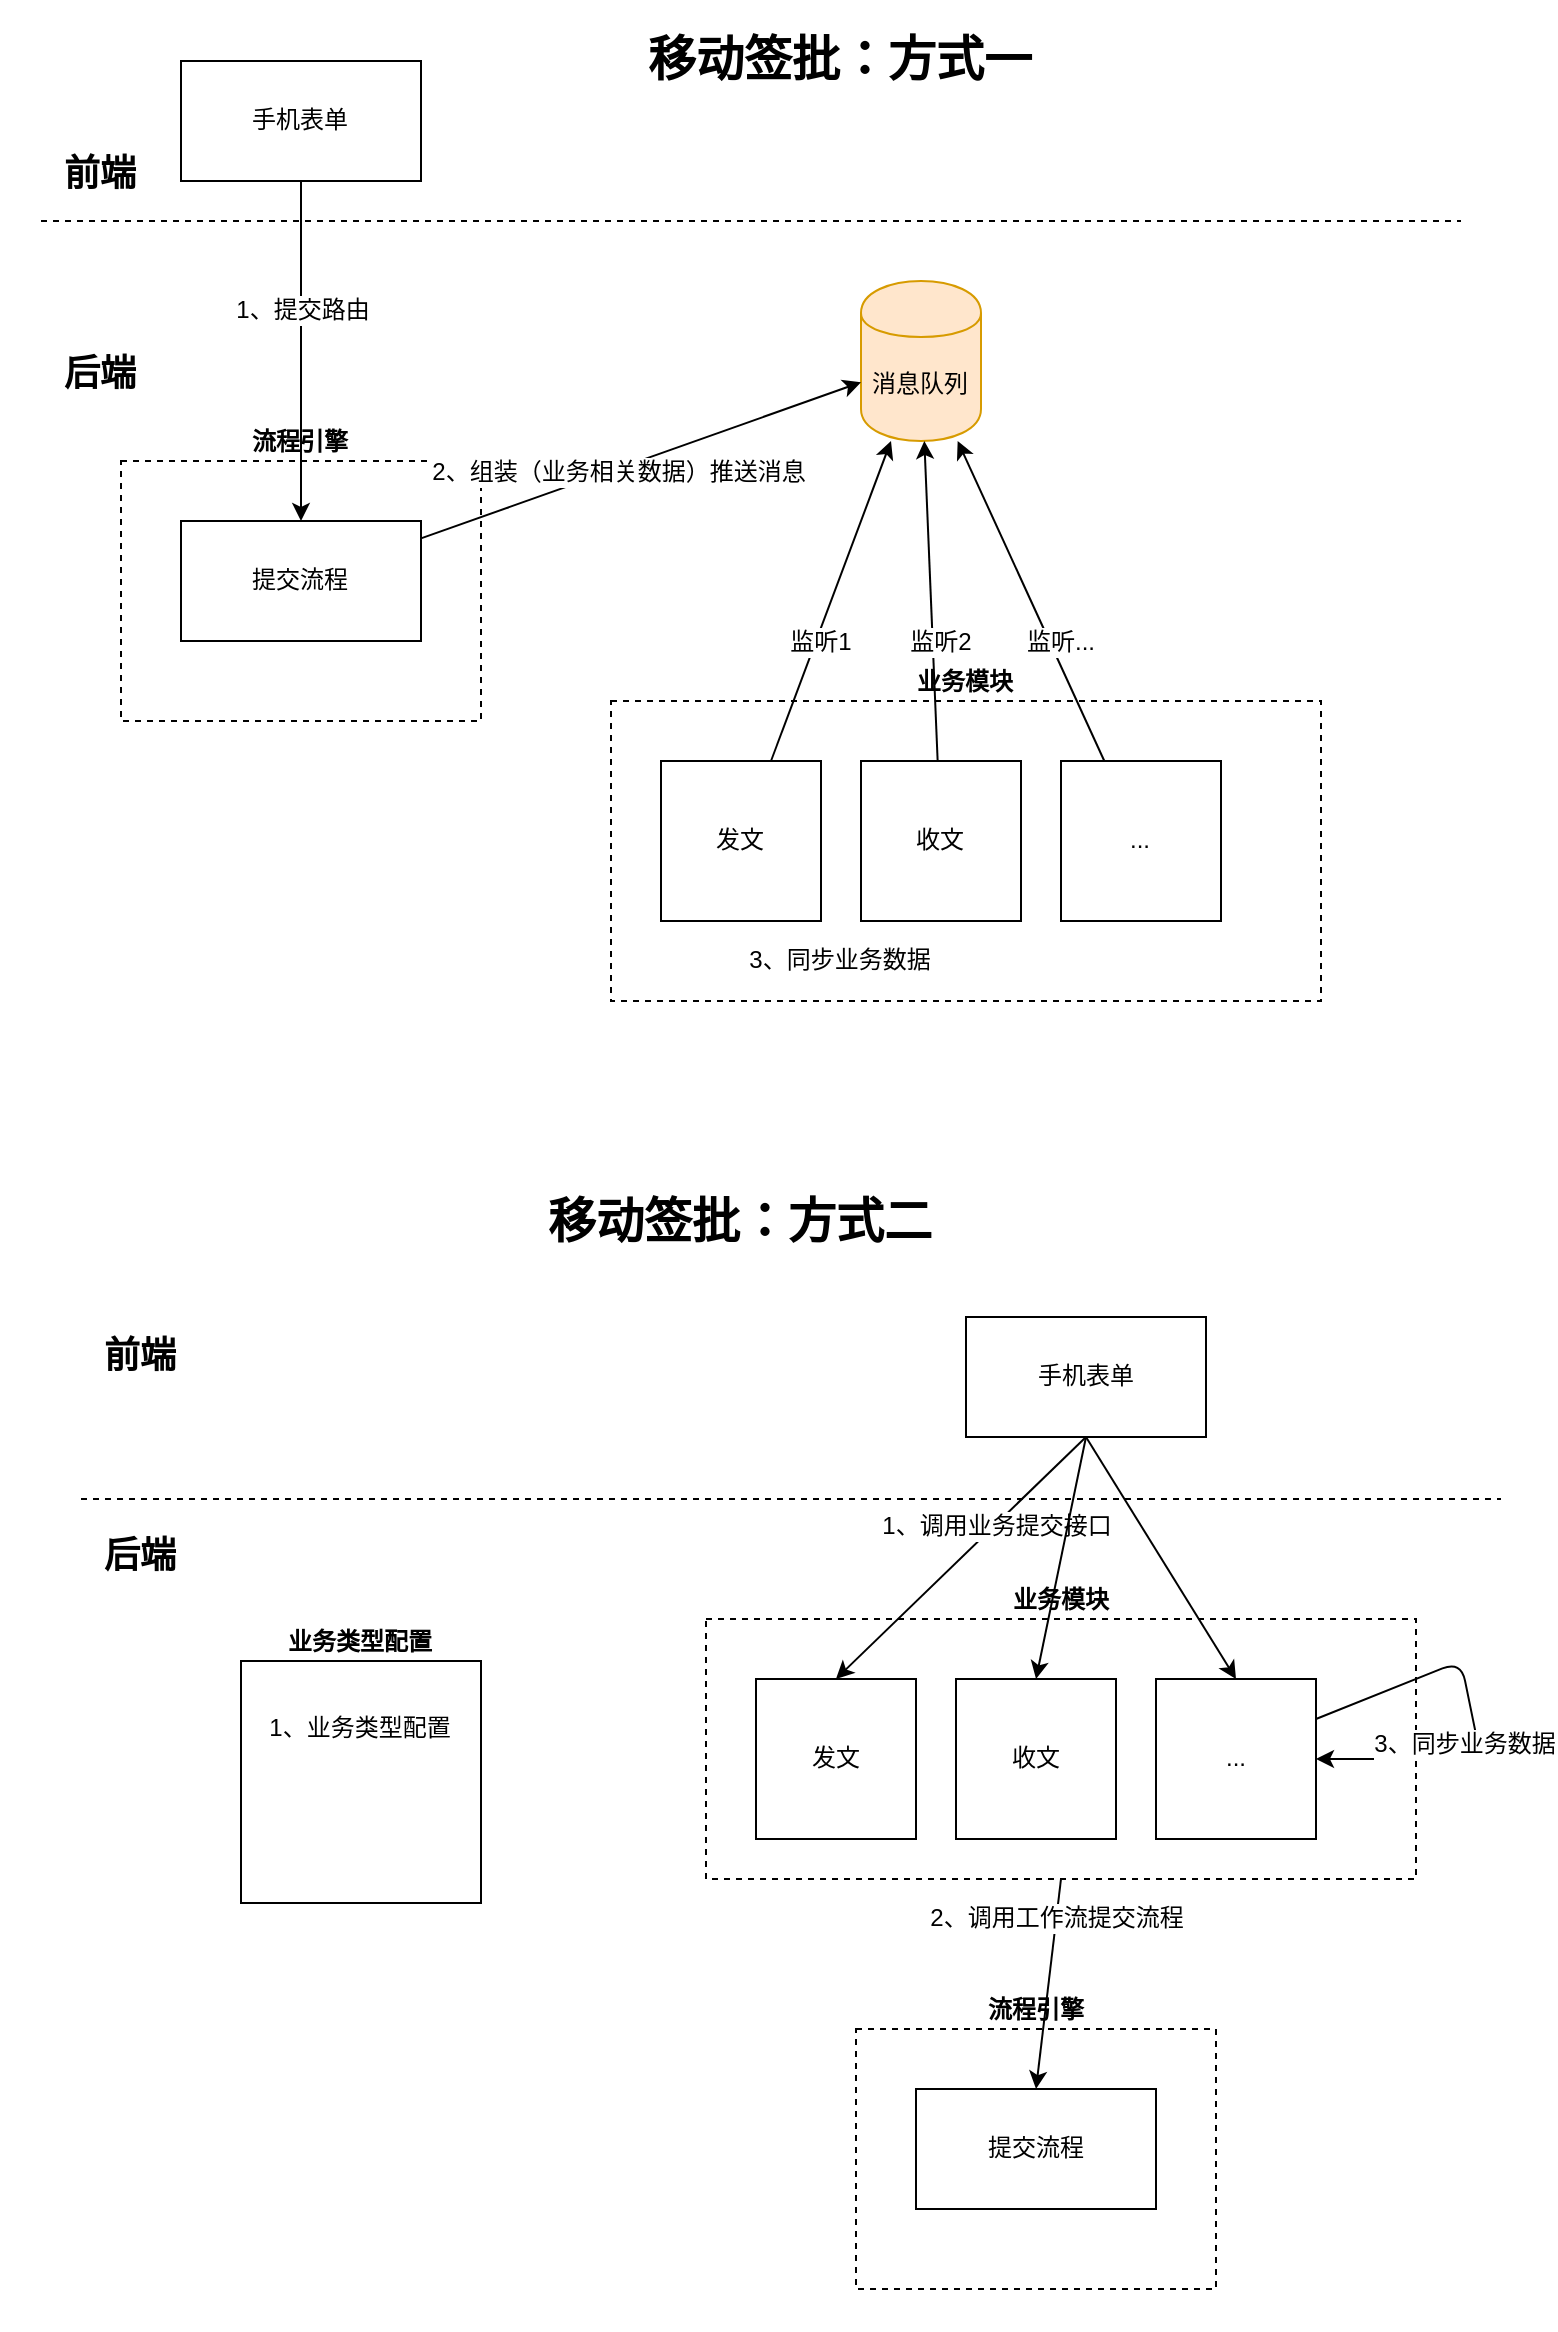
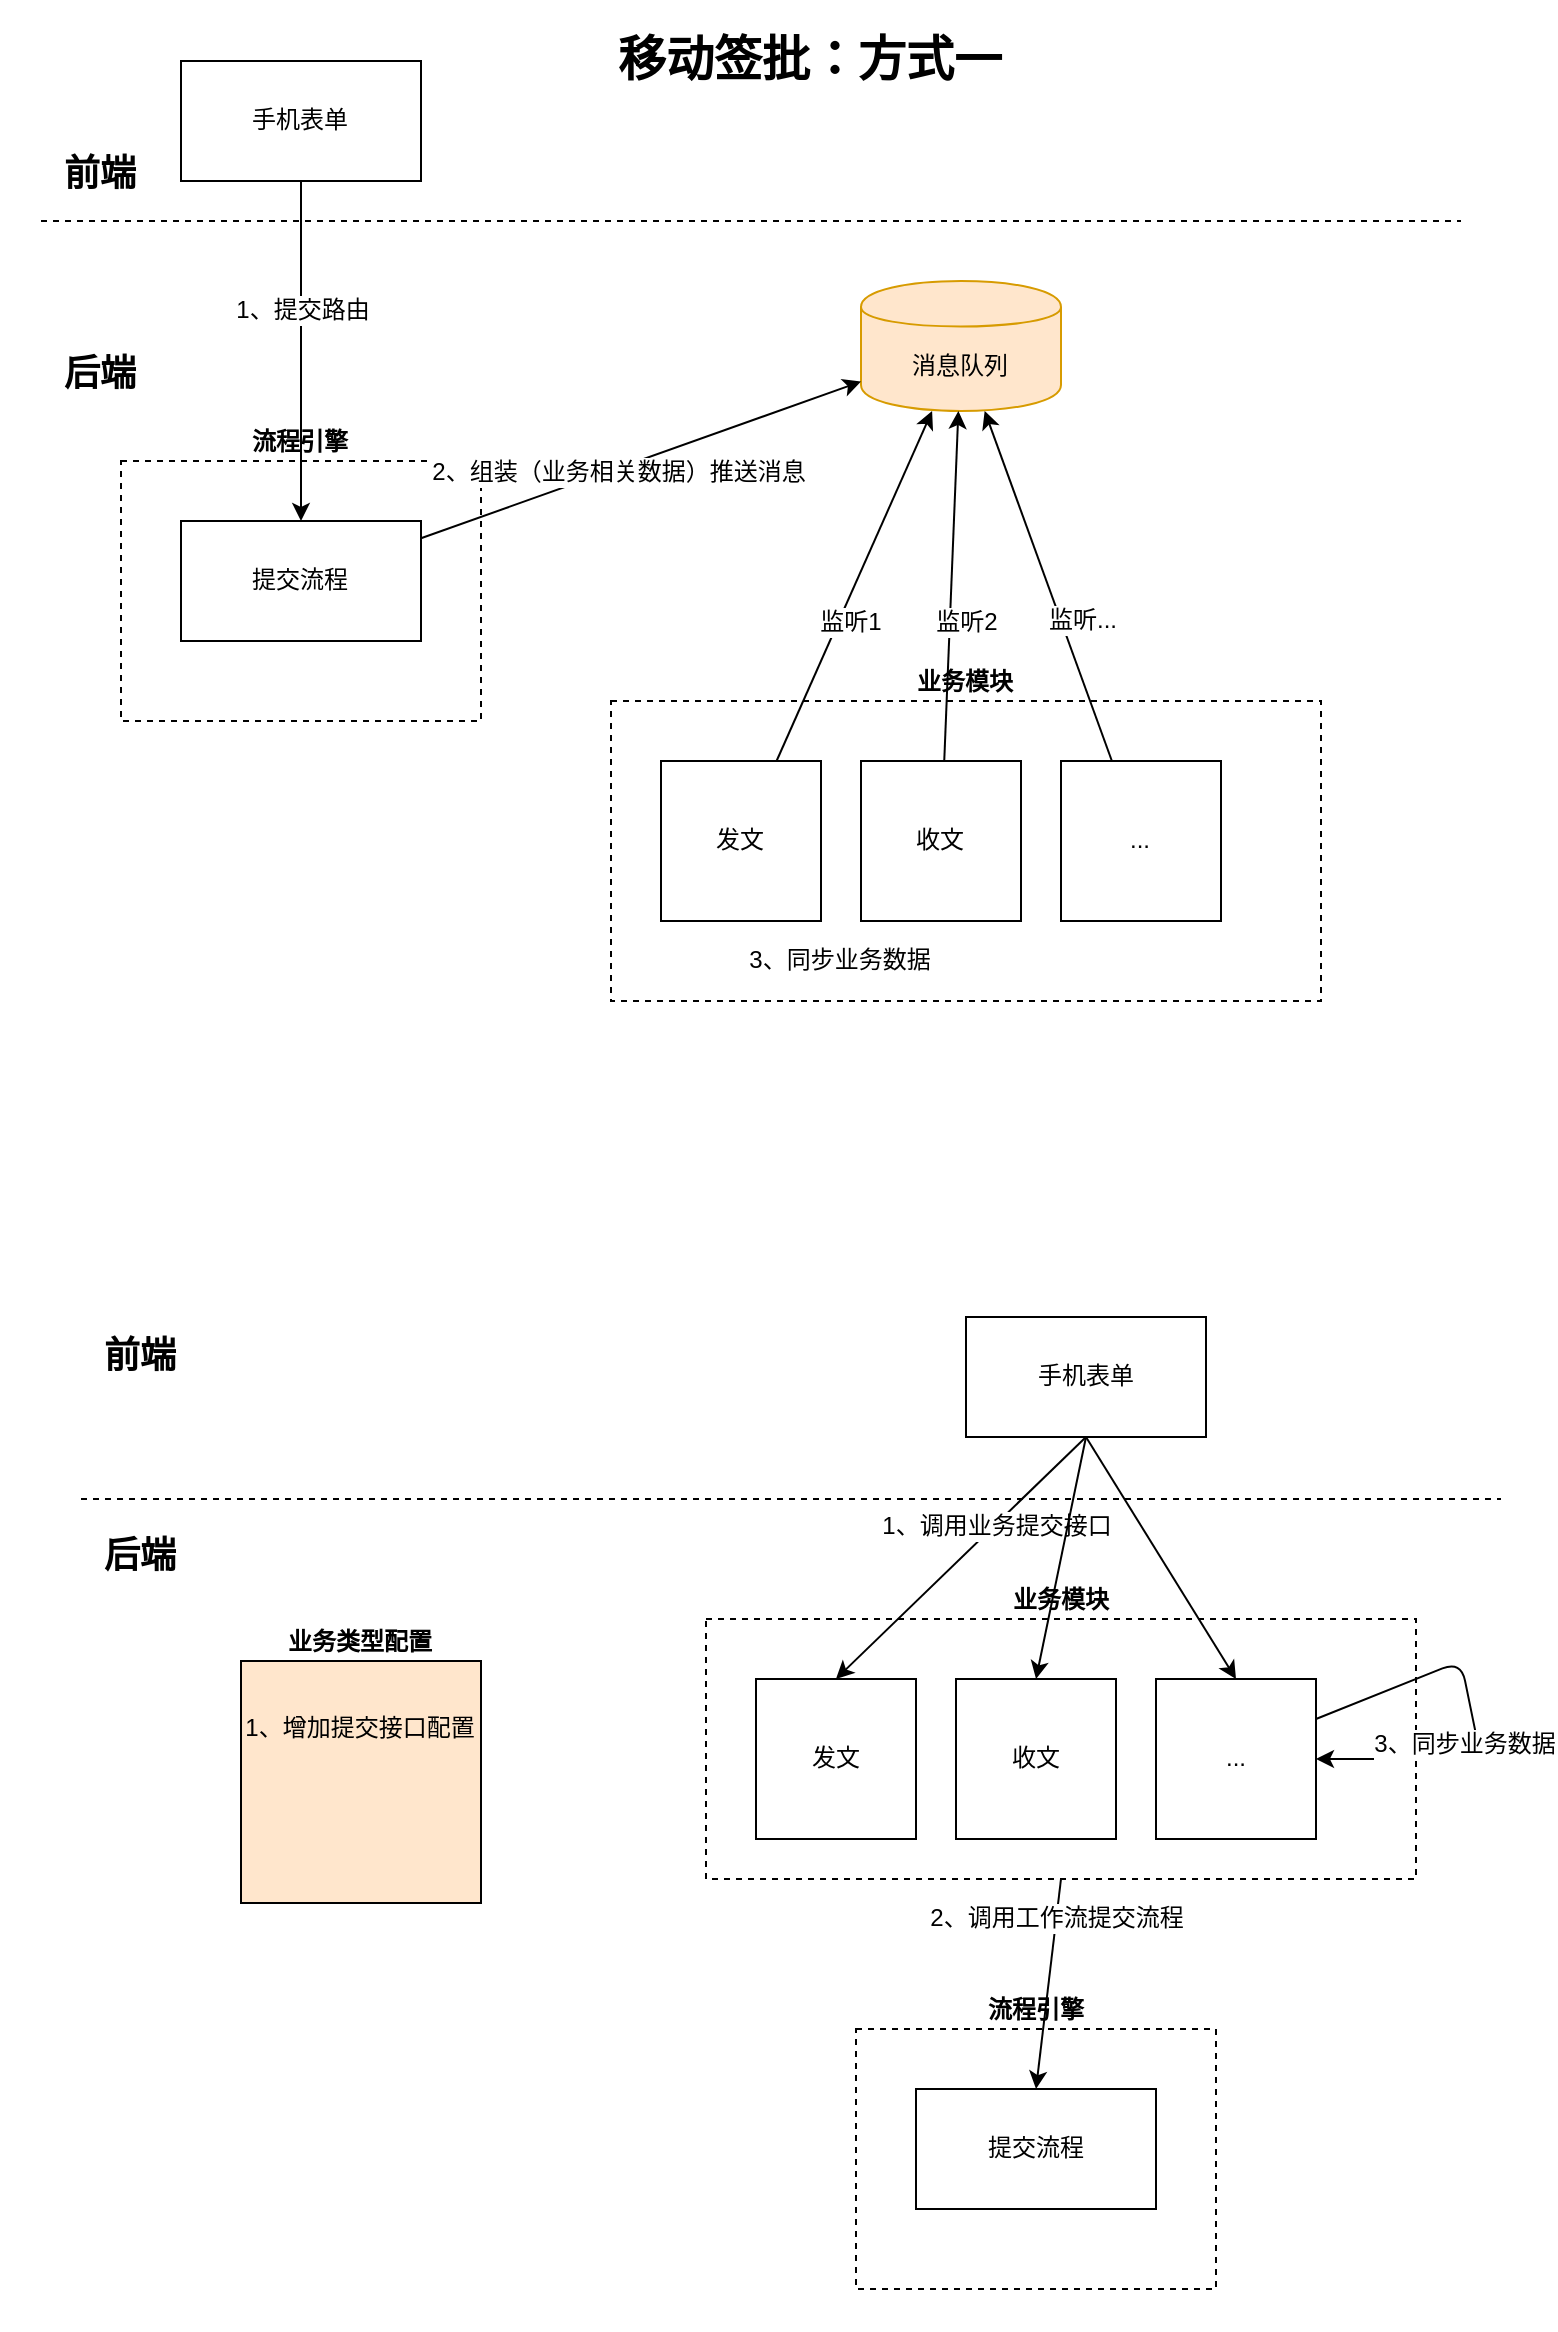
node "移动签批：方式一": moved (841, 61) -> (811, 61)
node "消息队列": size 120x160 -> 200x130
node "移动签批：方式二": removed
node "1、业务类型配置": label "1、业务类型配置" -> "1、增加提交接口配置"
node "业务类型配置": fillcolor #ffffff -> #ffe6cc
